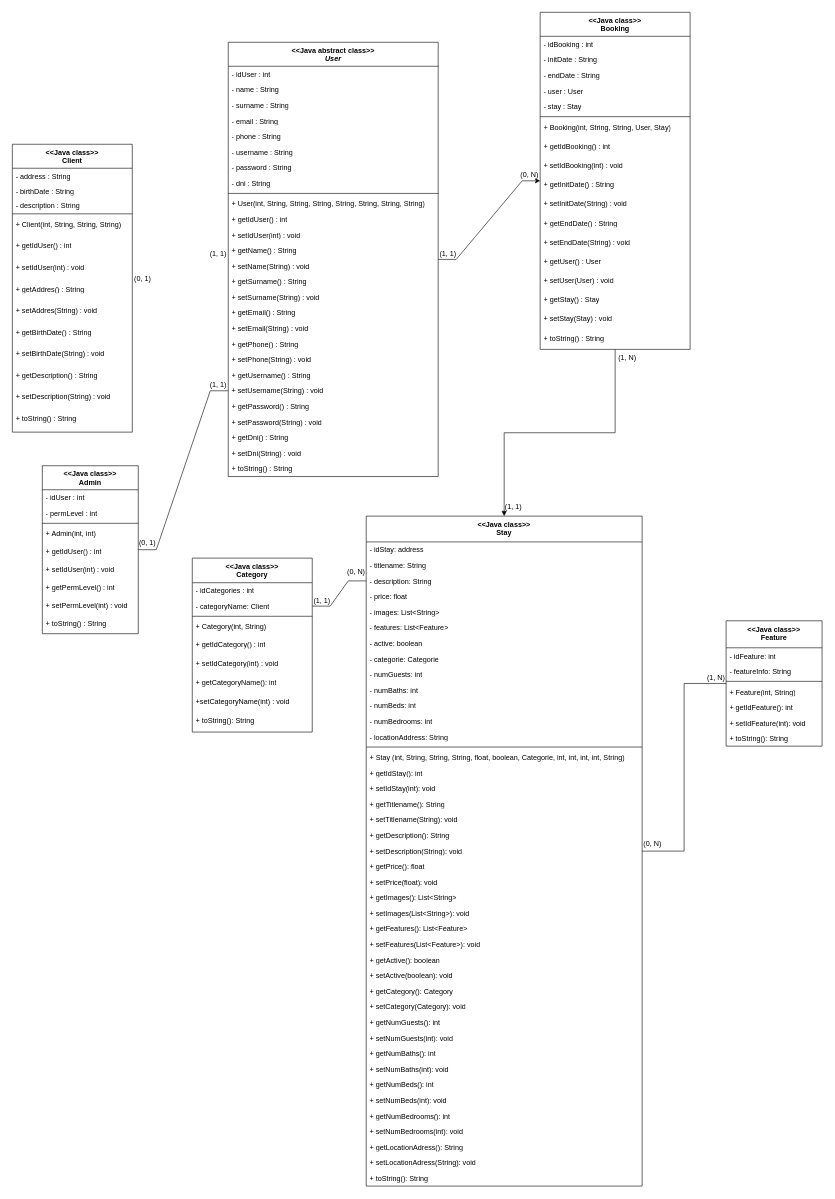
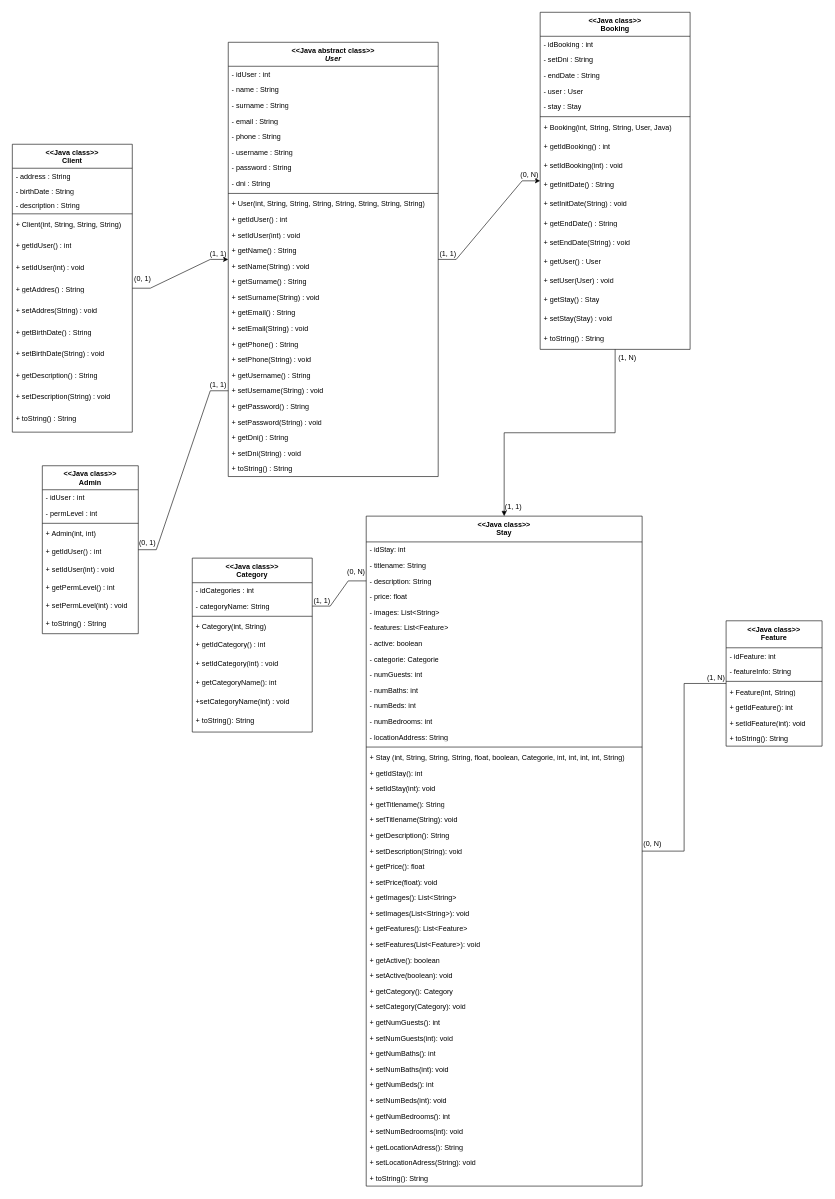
node "- initDate : String": label "- initDate : String" -> "- setDni : String"
node "+ Booking(int, String, String, User, Stay)": label "+ Booking(int, String, String, User, Stay)" -> "+ Booking(int, String, String, User, Java)"
edge "<<Java class>> Client" -> "<<Java abstract class>> User": added
node "- idStay: address": label "- idStay: address" -> "- idStay: int"
node "- categoryName: Client": label "- categoryName: Client" -> "- categoryName: String"
